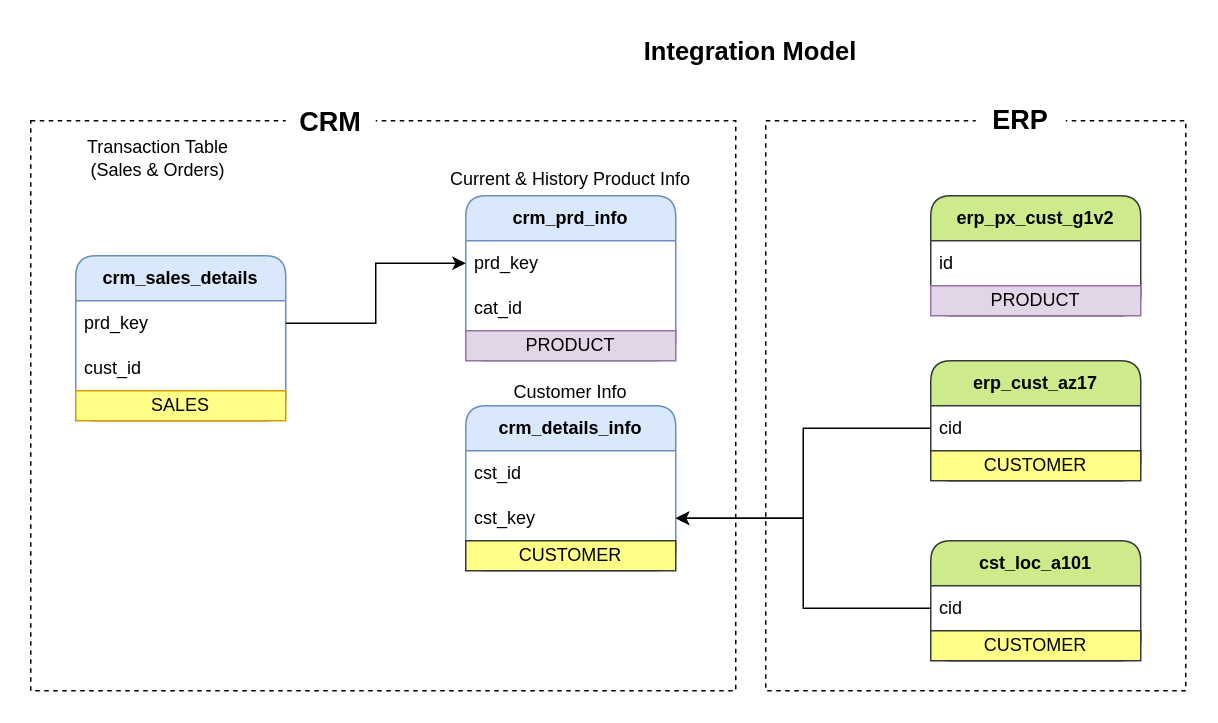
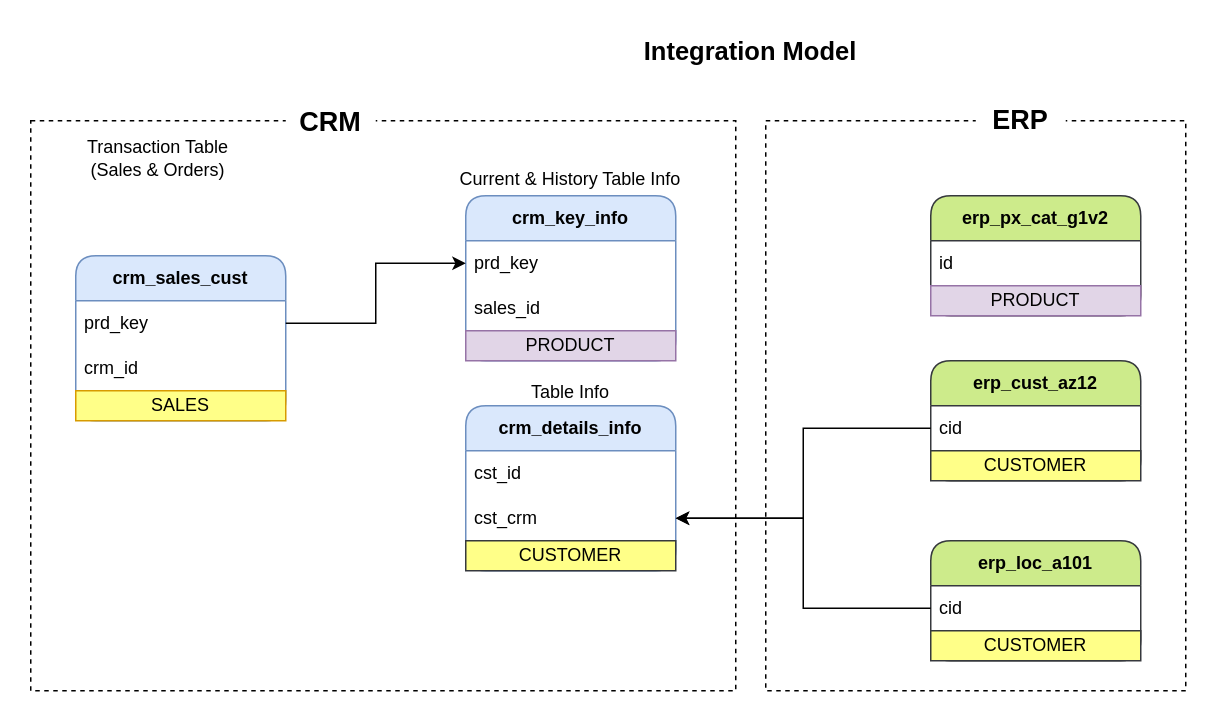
node "Current & History Product Info": label "Current & History Product Info" -> "Current & History Table Info"
node "crm_prd_info": label "crm_prd_info" -> "crm_key_info"
node "erp_px_cust_g1v2": label "erp_px_cust_g1v2" -> "erp_px_cat_g1v2"
node "crm_sales_details": label "crm_sales_details" -> "crm_sales_cust"
node "cat_id": label "cat_id" -> "sales_id"
node "cust_id": label "cust_id" -> "crm_id"
node "erp_cust_az17": label "erp_cust_az17" -> "erp_cust_az12"
node "Customer Info": label "Customer Info" -> "Table Info"
node "cst_key": label "cst_key" -> "cst_crm"
node "cst_loc_a101": label "cst_loc_a101" -> "erp_loc_a101"
